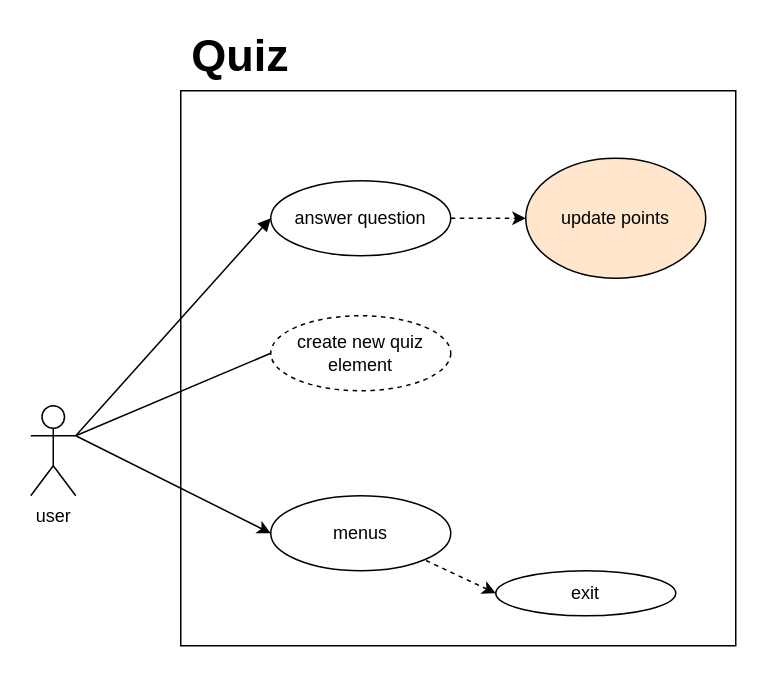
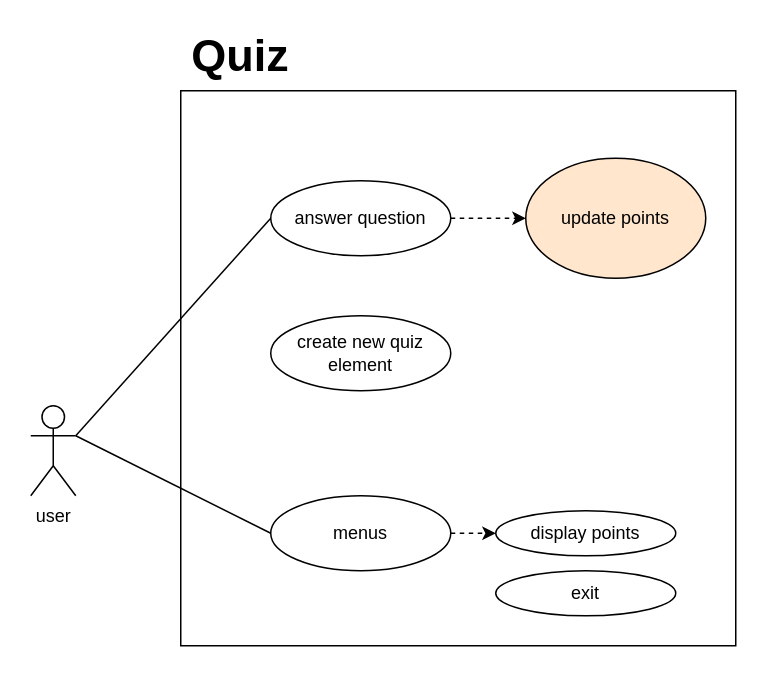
edge "user" -> "answer question": arrowhead block -> none
node "create new quiz element": style dashed -> solid
edge "create new quiz element" -- "user": removed
edge "user" -> "menus": arrowhead classic -> none
edge "menus" -> "display points": added
node "display points": added
edge "menus" -> "exit": removed
